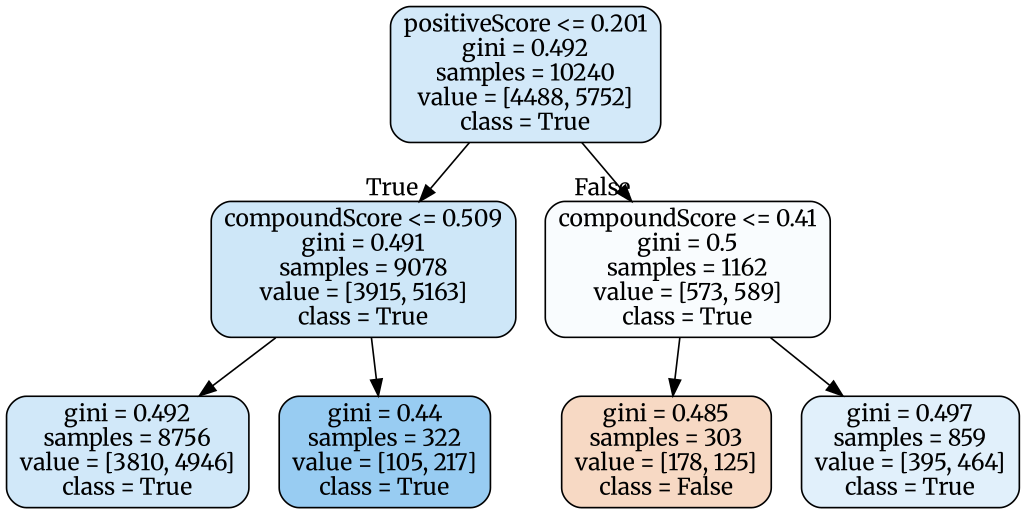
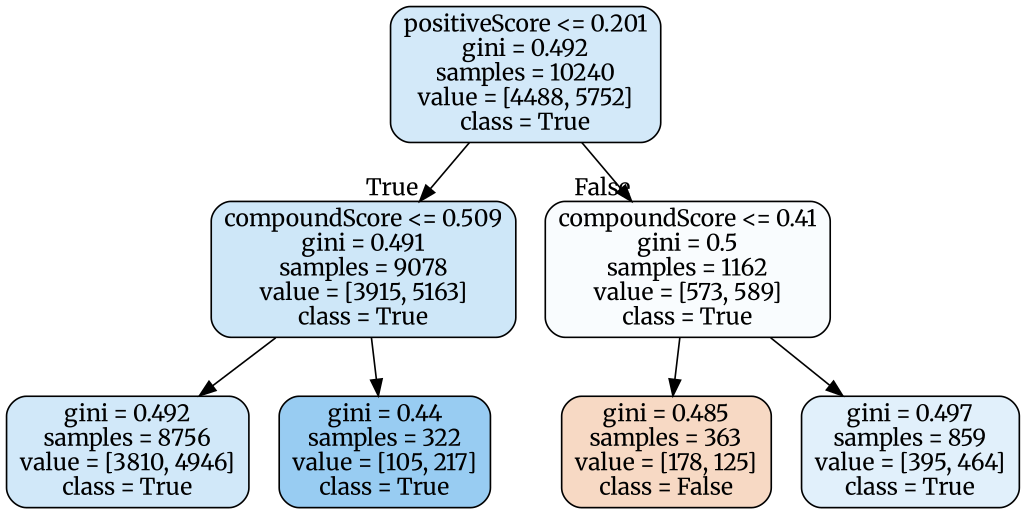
node "gini = 0.485 samples = 303 value = [178, 125] class = False": label "gini = 0.485 samples = 303 value = [178, 125] class = False" -> "gini = 0.485 samples = 363 value = [178, 125] class = False"
